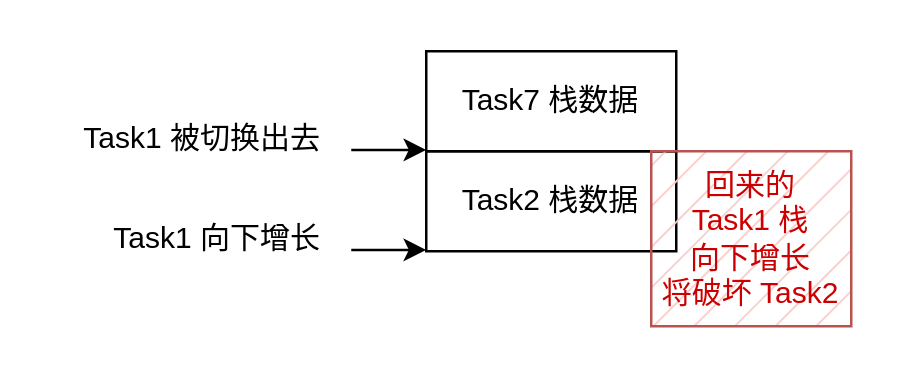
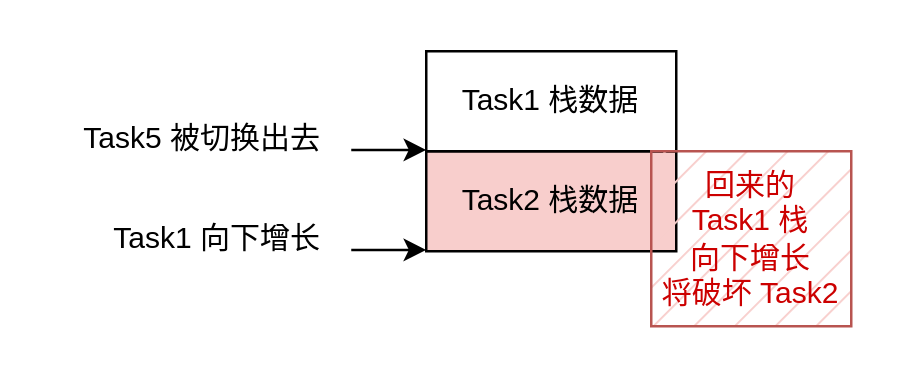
node "Task7 栈数据": label "Task7 栈数据" -> "Task1 栈数据"
node "Task1 被切换出去": label "Task1 被切换出去" -> "Task5 被切换出去"
node "Task2 栈数据": fillcolor #ffffff -> #f8cecc
